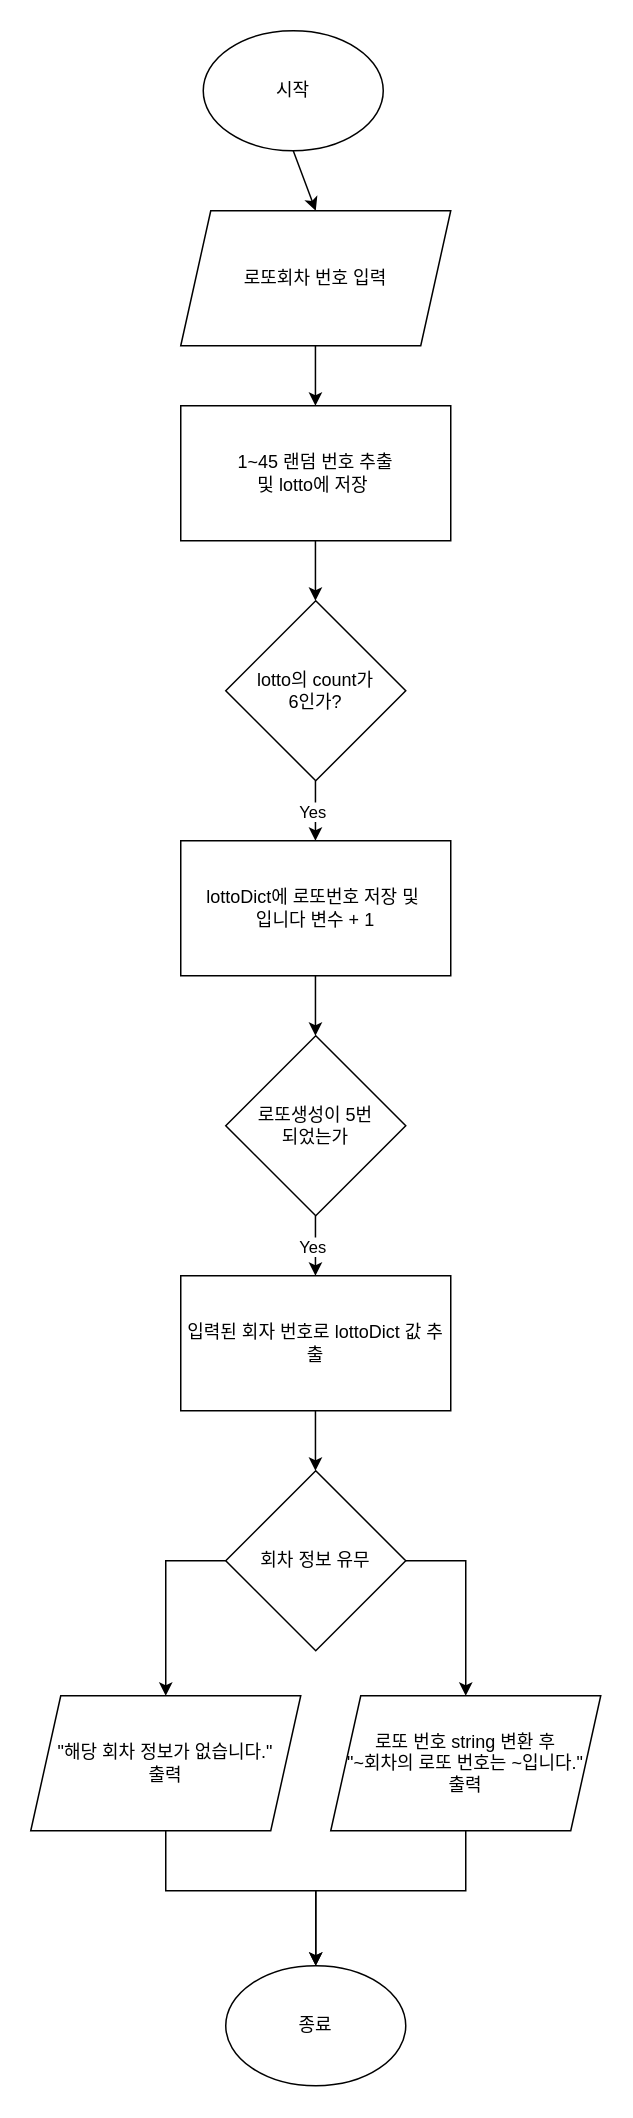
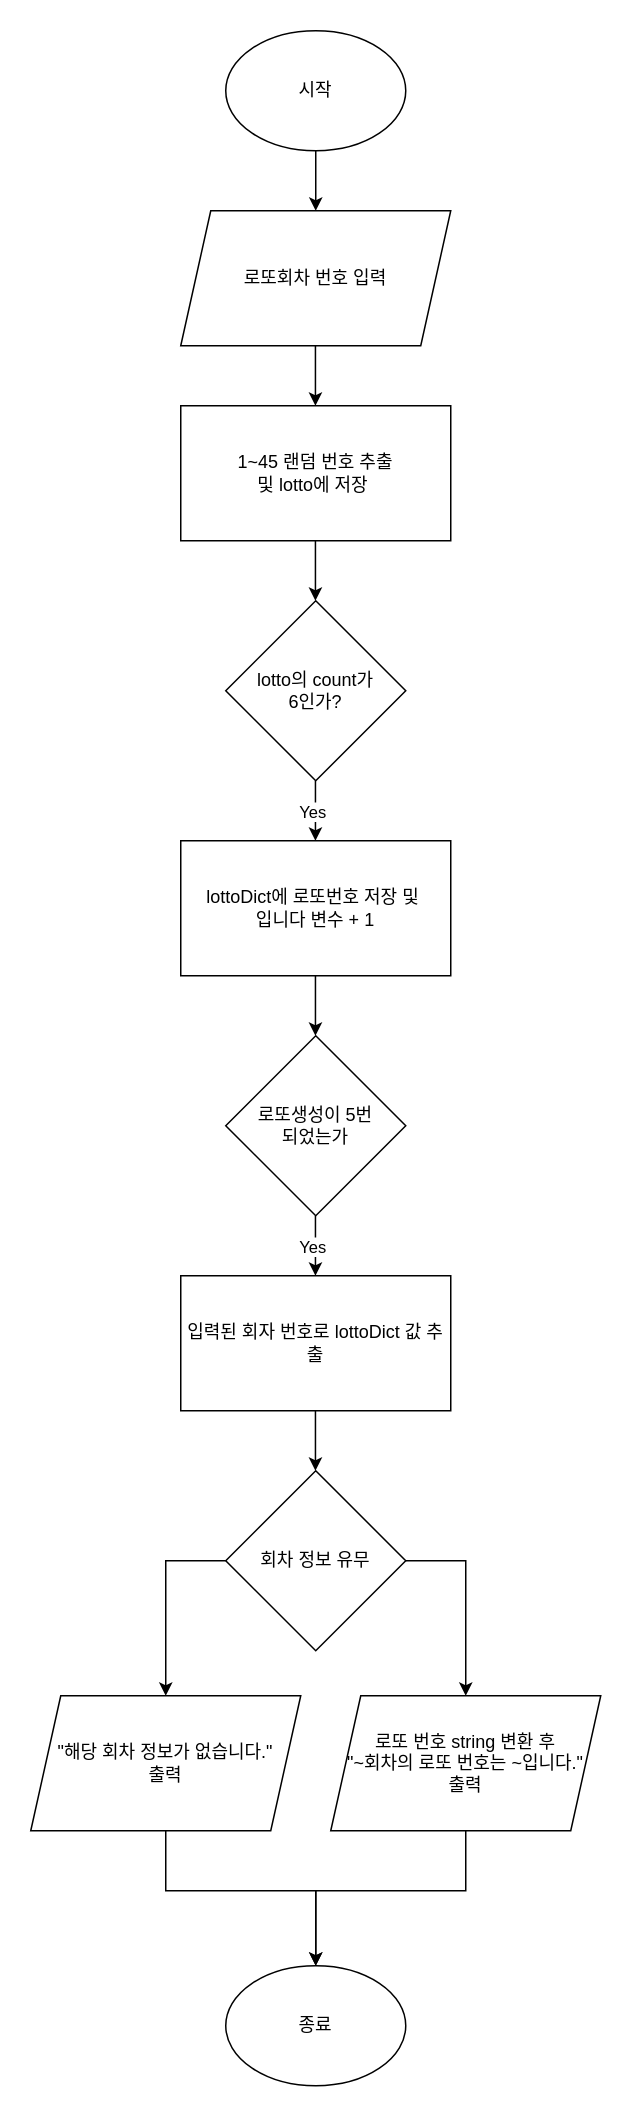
node "시작": moved (293, 91) -> (316, 91)
